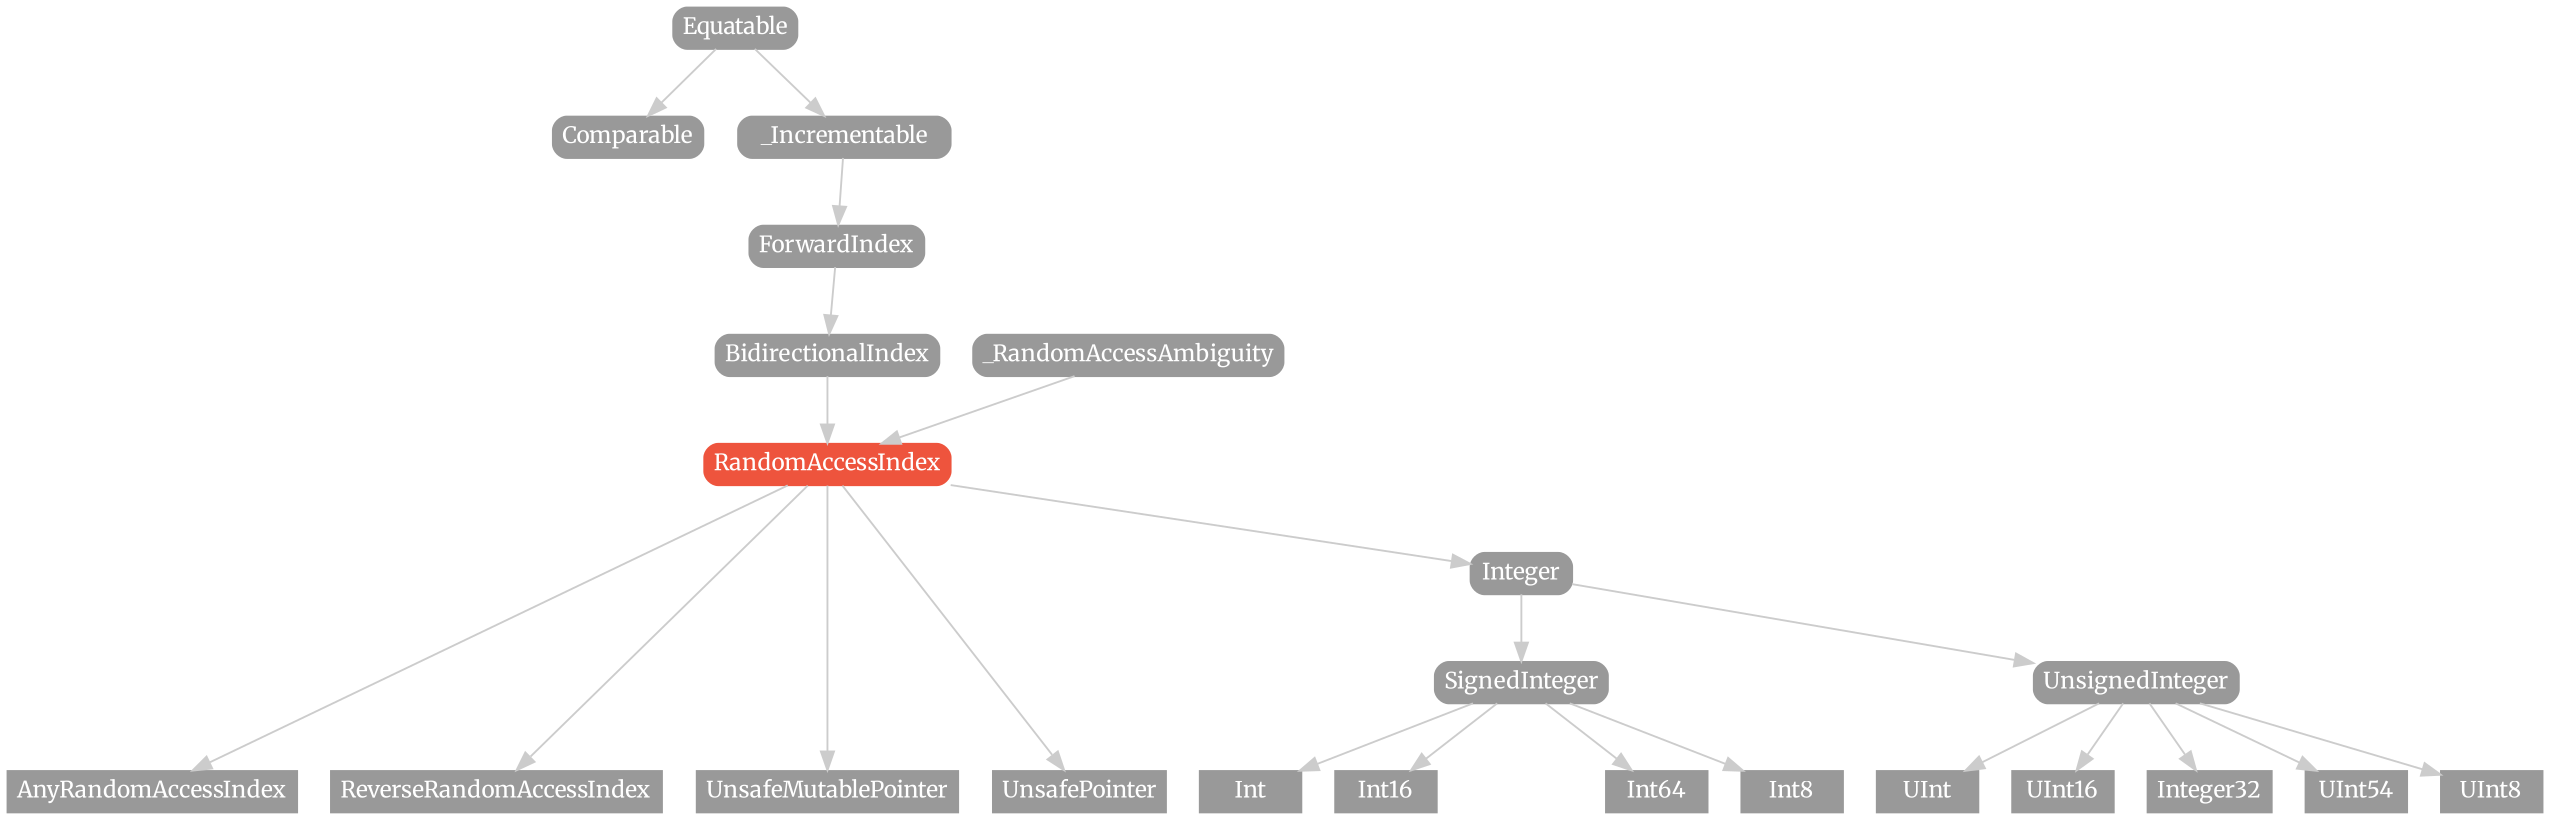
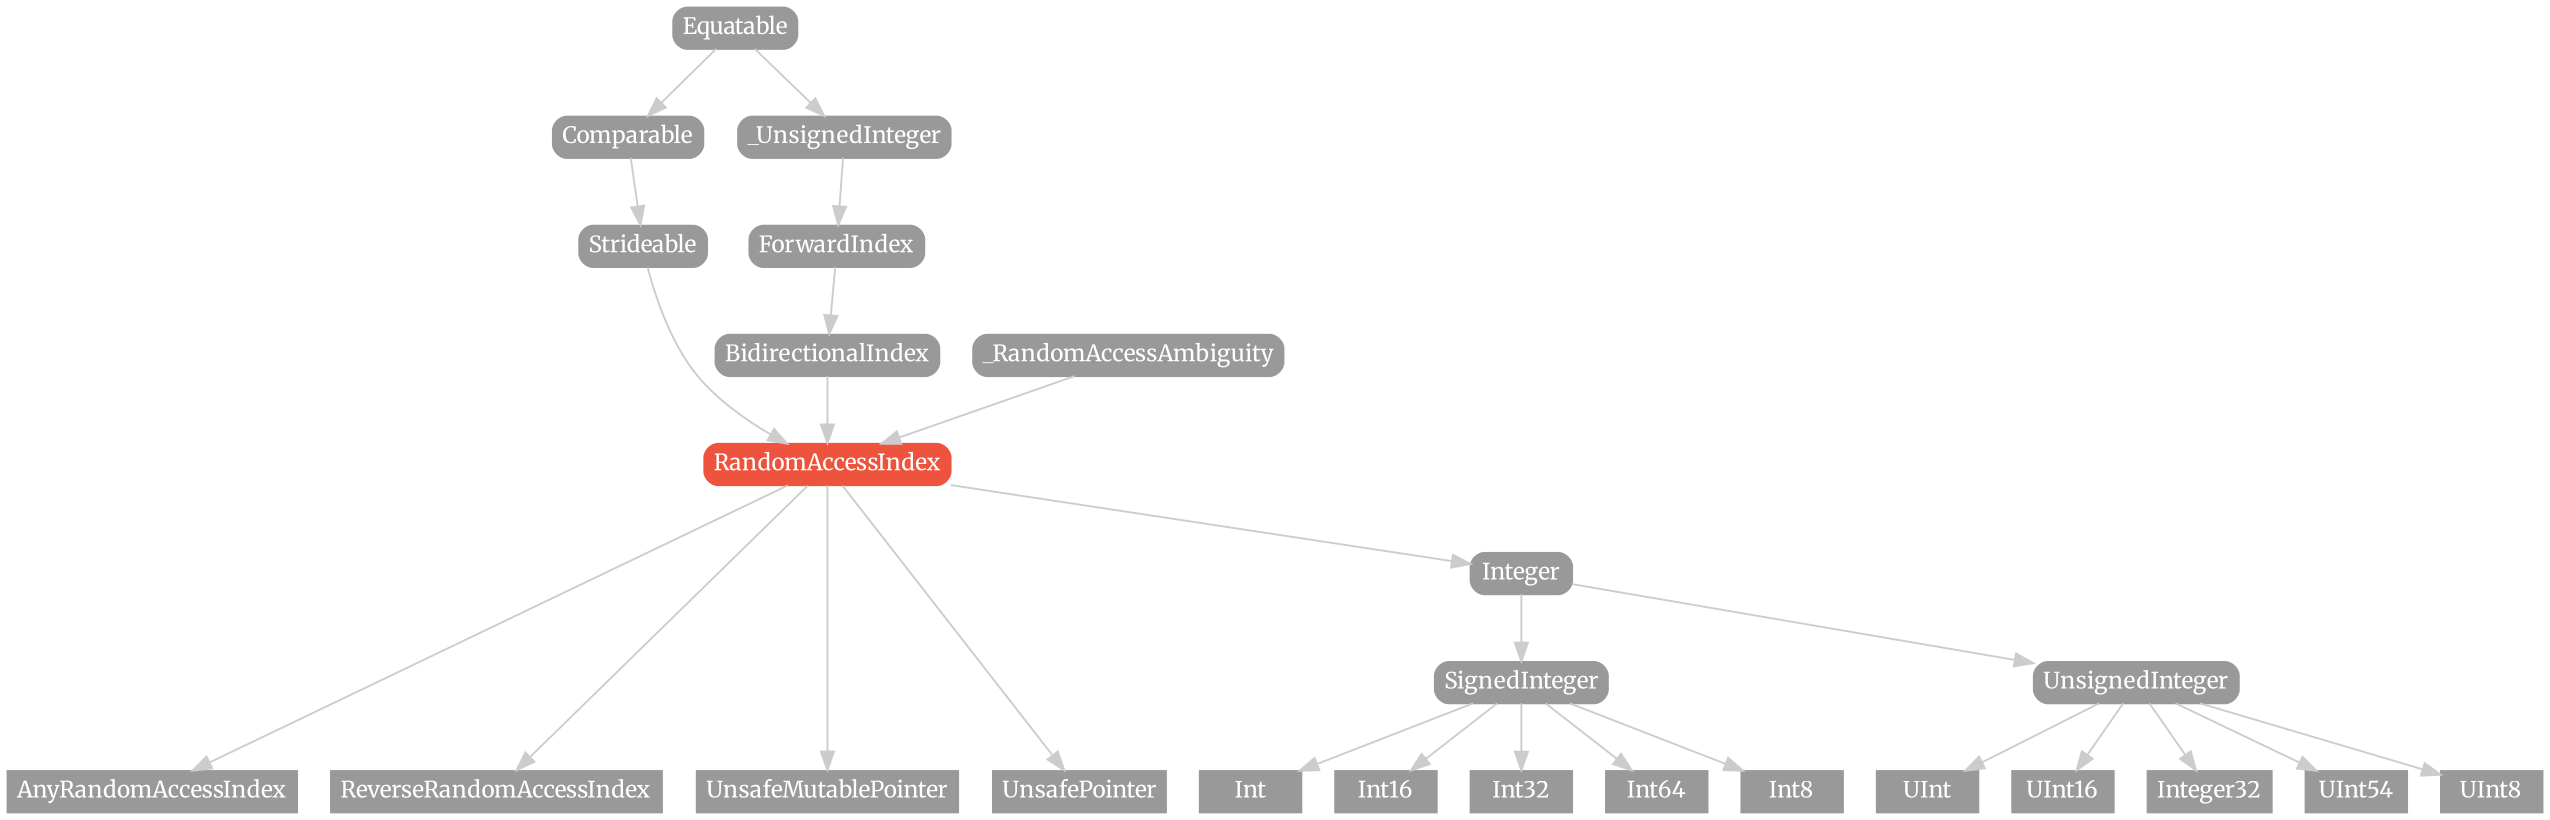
node "_Incrementable": label "_Incrementable" -> "_UnsignedInteger"
node "Strideable": added
node "Int32": added
